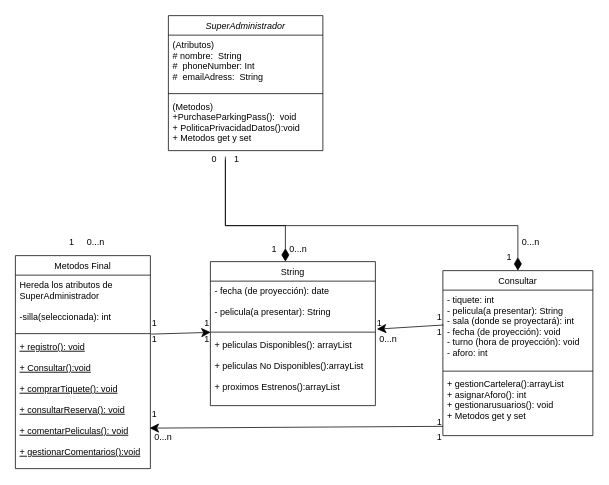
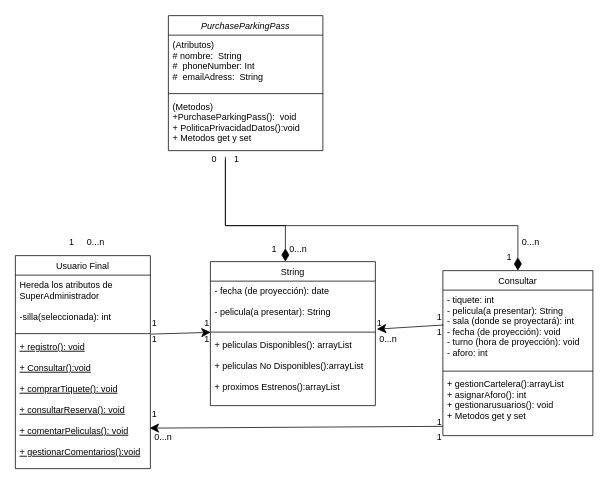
node "SuperAdministrador": label "SuperAdministrador" -> "PurchaseParkingPass"
node "Metodos Final": label "Metodos Final" -> "Usuario Final"
